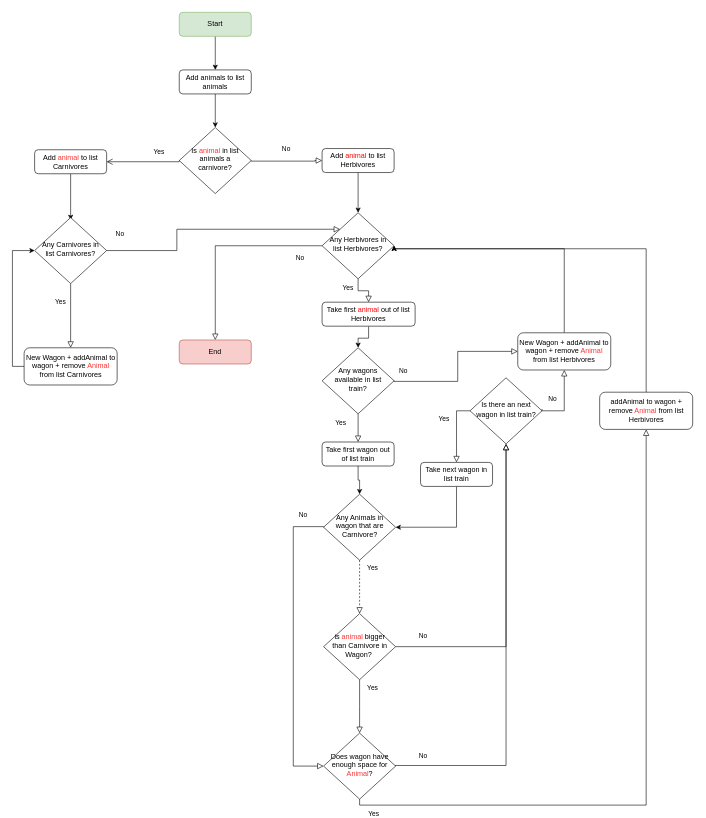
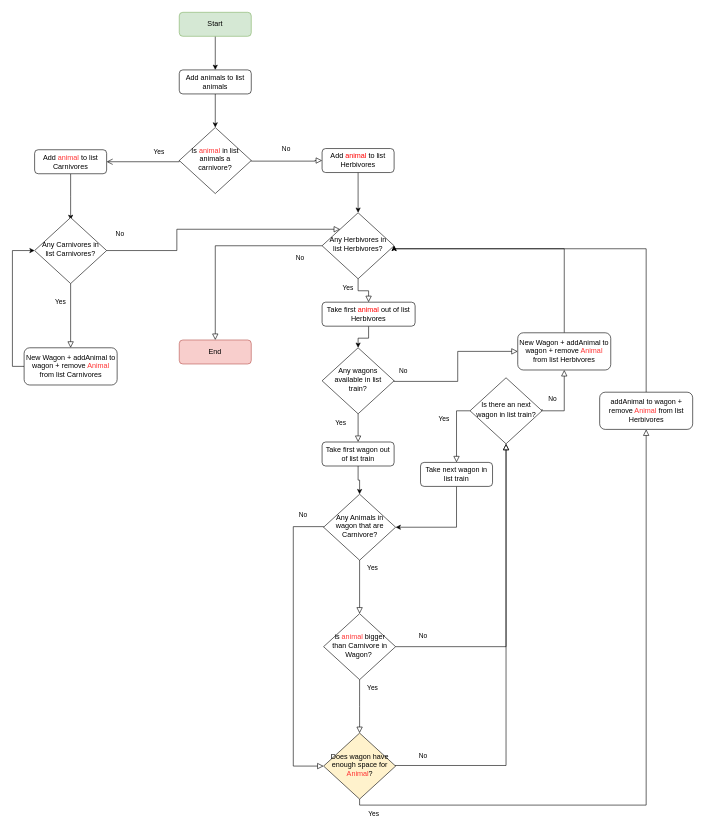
edge "Any Animals in wagon that are Carnivore?" -> "is animal bigger than Carnivore in Wagon?": style dashed -> solid
node "Does wagon have enough space for Animal?": fillcolor #ffffff -> #fff2cc
